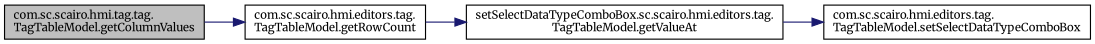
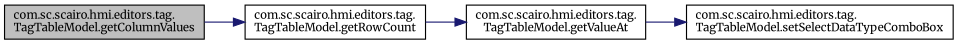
node "com.sc.scairo.hmi.tag.tag. TagTableModel.getColumnValues": label "com.sc.scairo.hmi.tag.tag. TagTableModel.getColumnValues" -> "com.sc.scairo.hmi.editors.tag. TagTableModel.getColumnValues"
node "setSelectDataTypeComboBox.sc.scairo.hmi.editors.tag. TagTableModel.getValueAt": label "setSelectDataTypeComboBox.sc.scairo.hmi.editors.tag. TagTableModel.getValueAt" -> "com.sc.scairo.hmi.editors.tag. TagTableModel.getValueAt"
